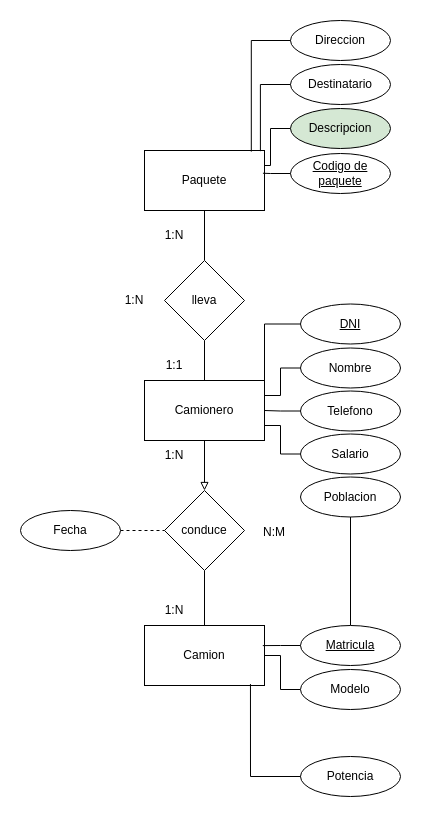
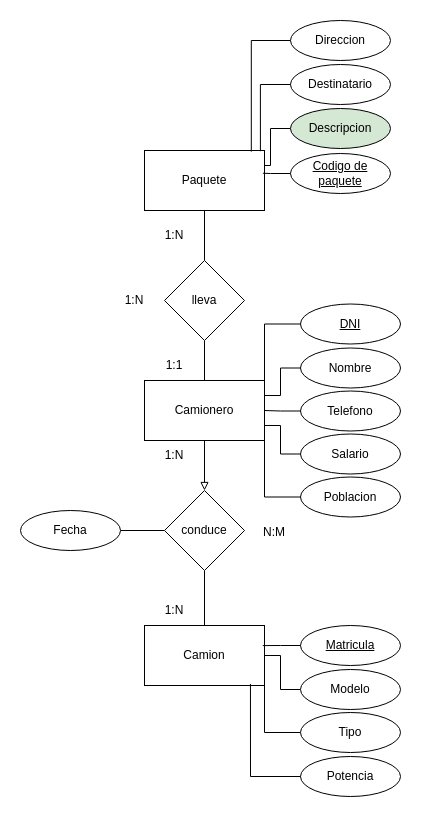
edge "Fecha" -- "conduce": style dashed -> solid
edge "Poblacion" -- "Matricula": now "Poblacion" -- "Camionero"
edge "Camion" -- "Tipo": added
node "Tipo": added
